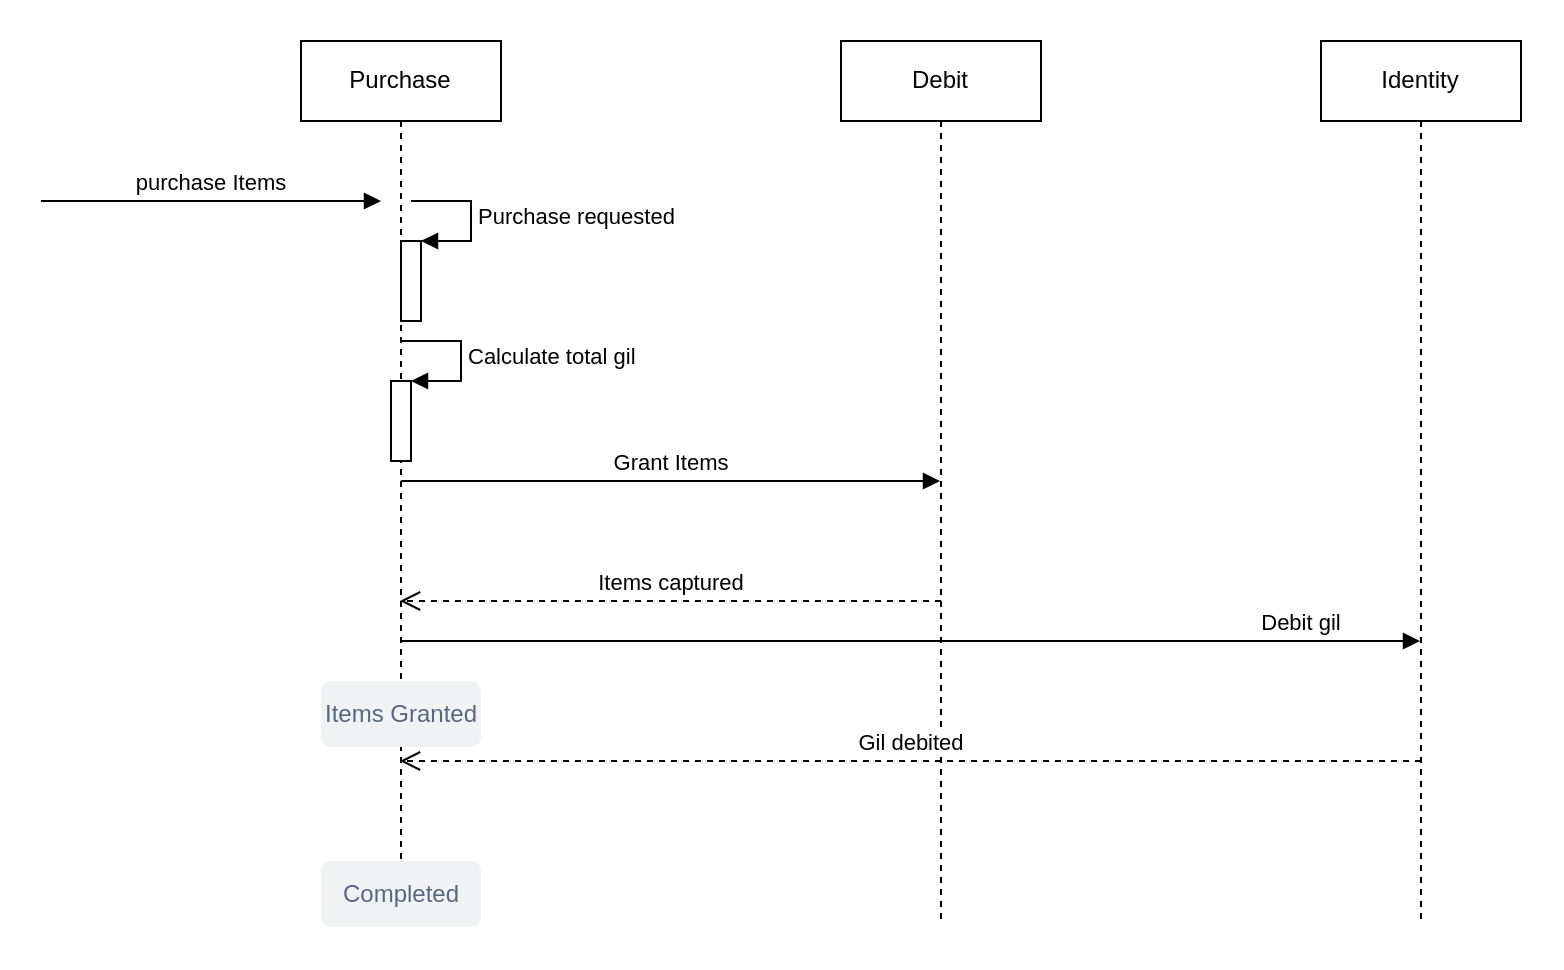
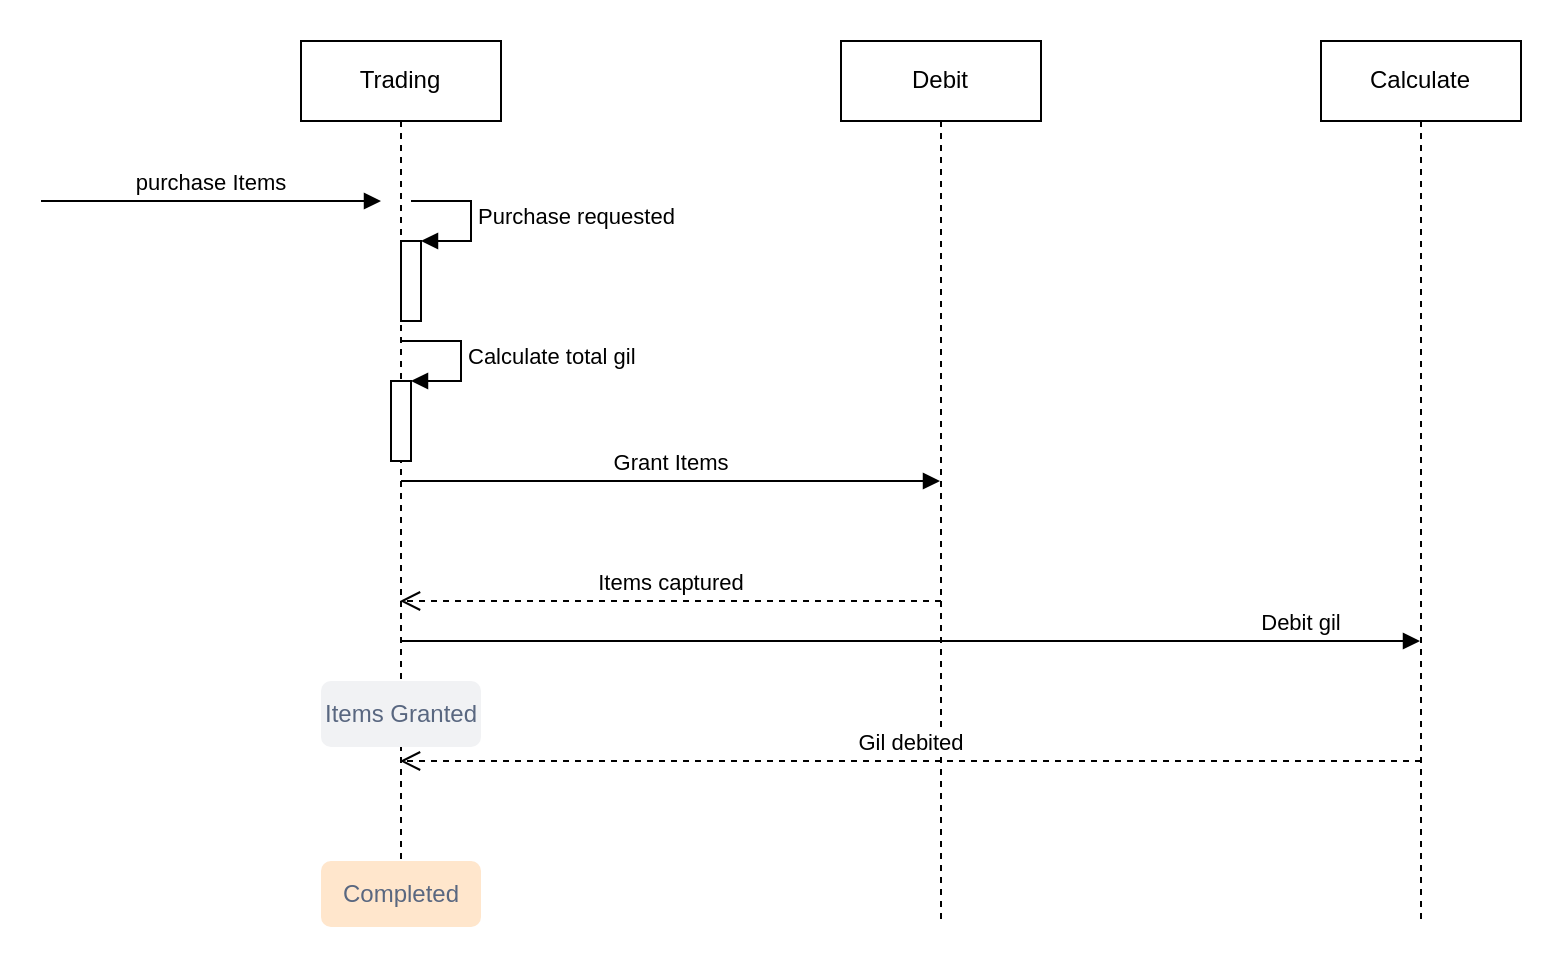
node "Purchase": label "Purchase" -> "Trading"
node "Identity": label "Identity" -> "Calculate"
node "Completed": fillcolor #f1f2f4 -> #ffe6cc
